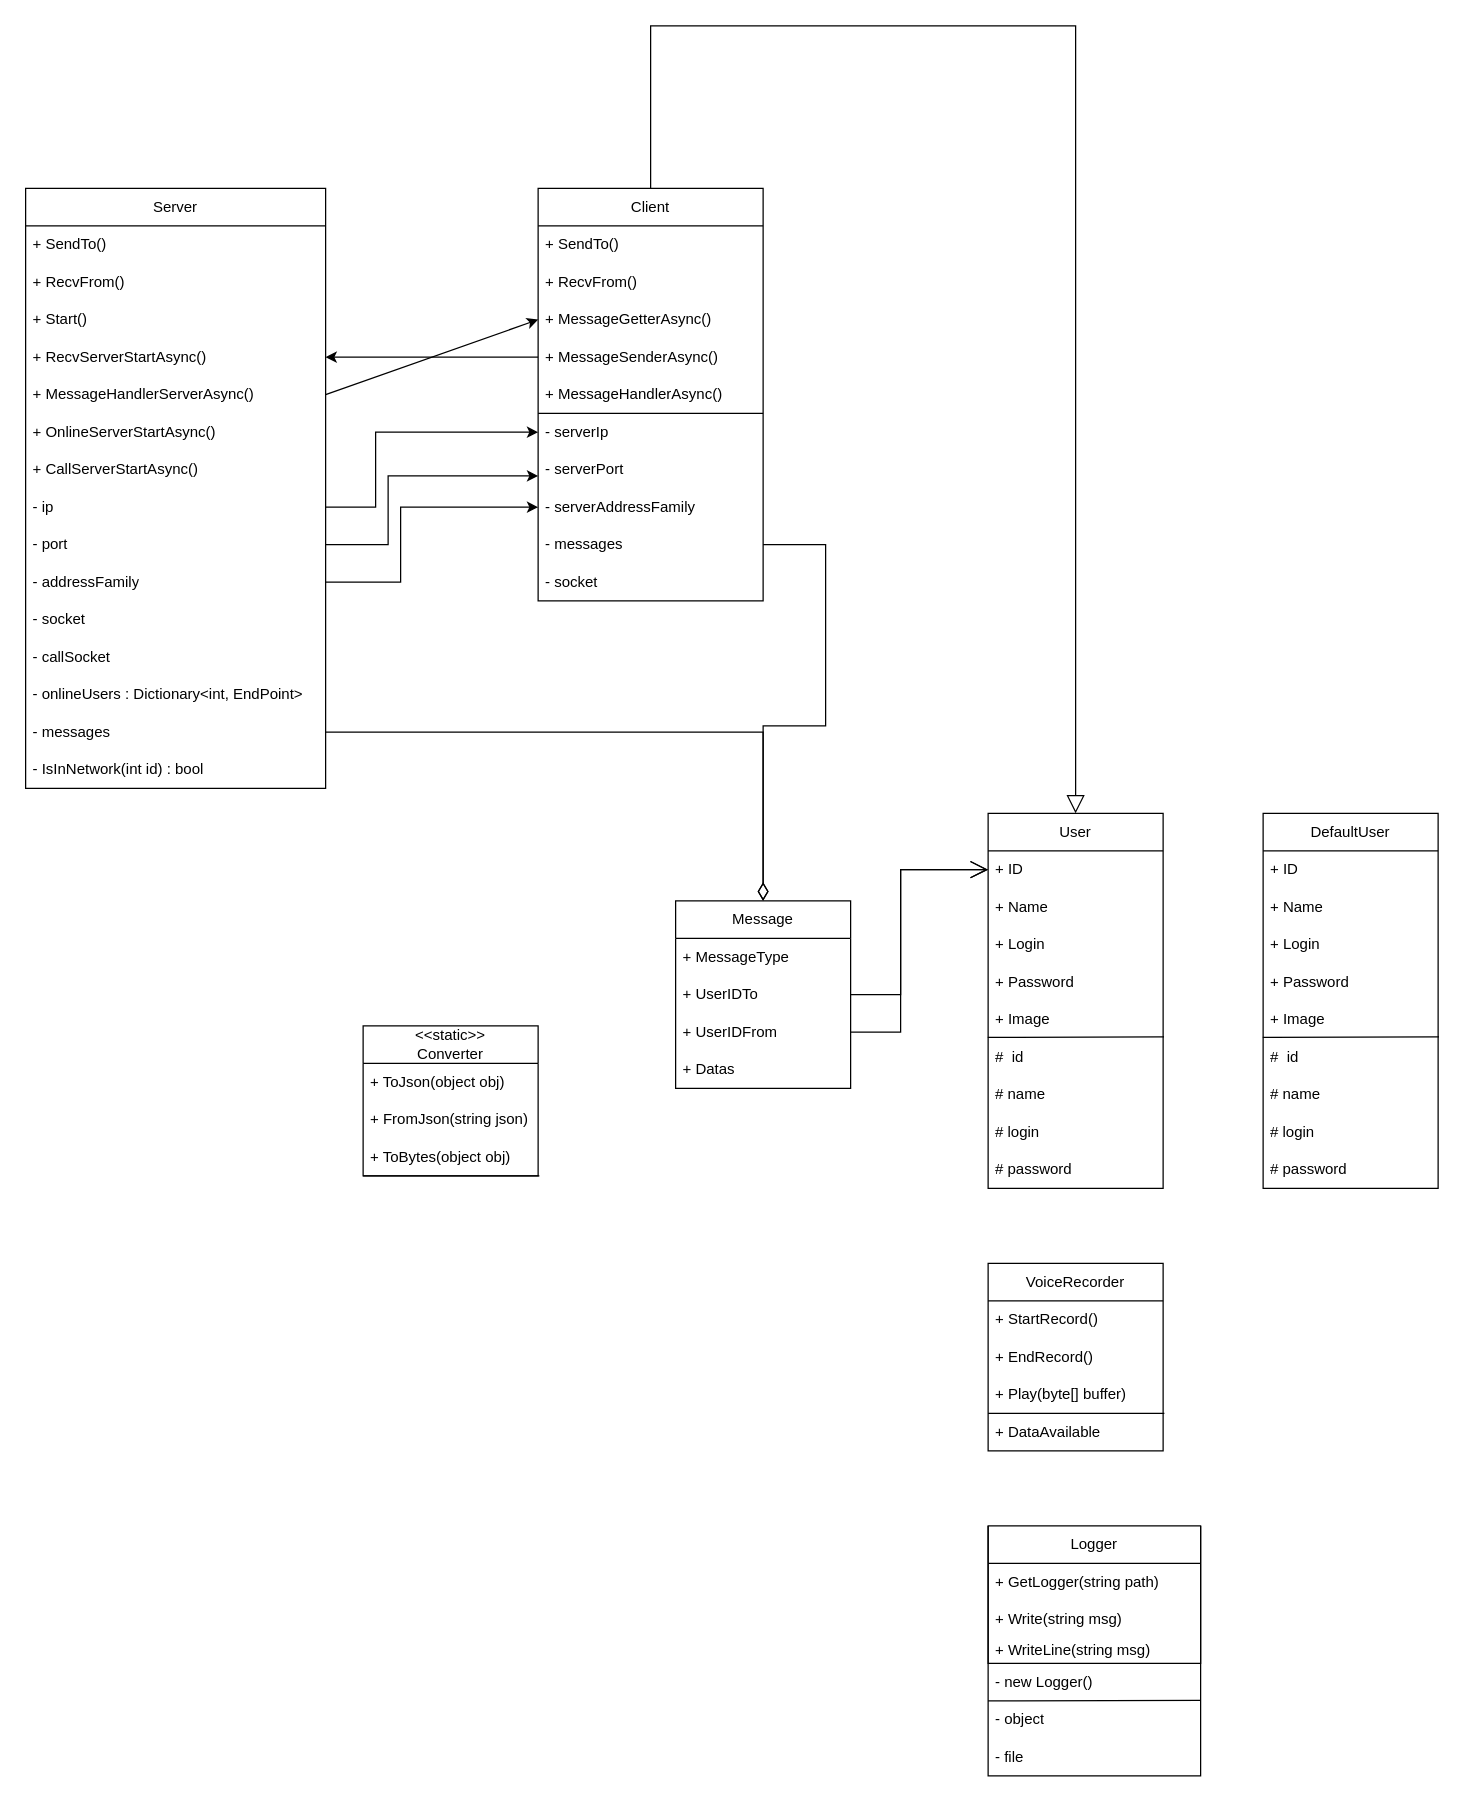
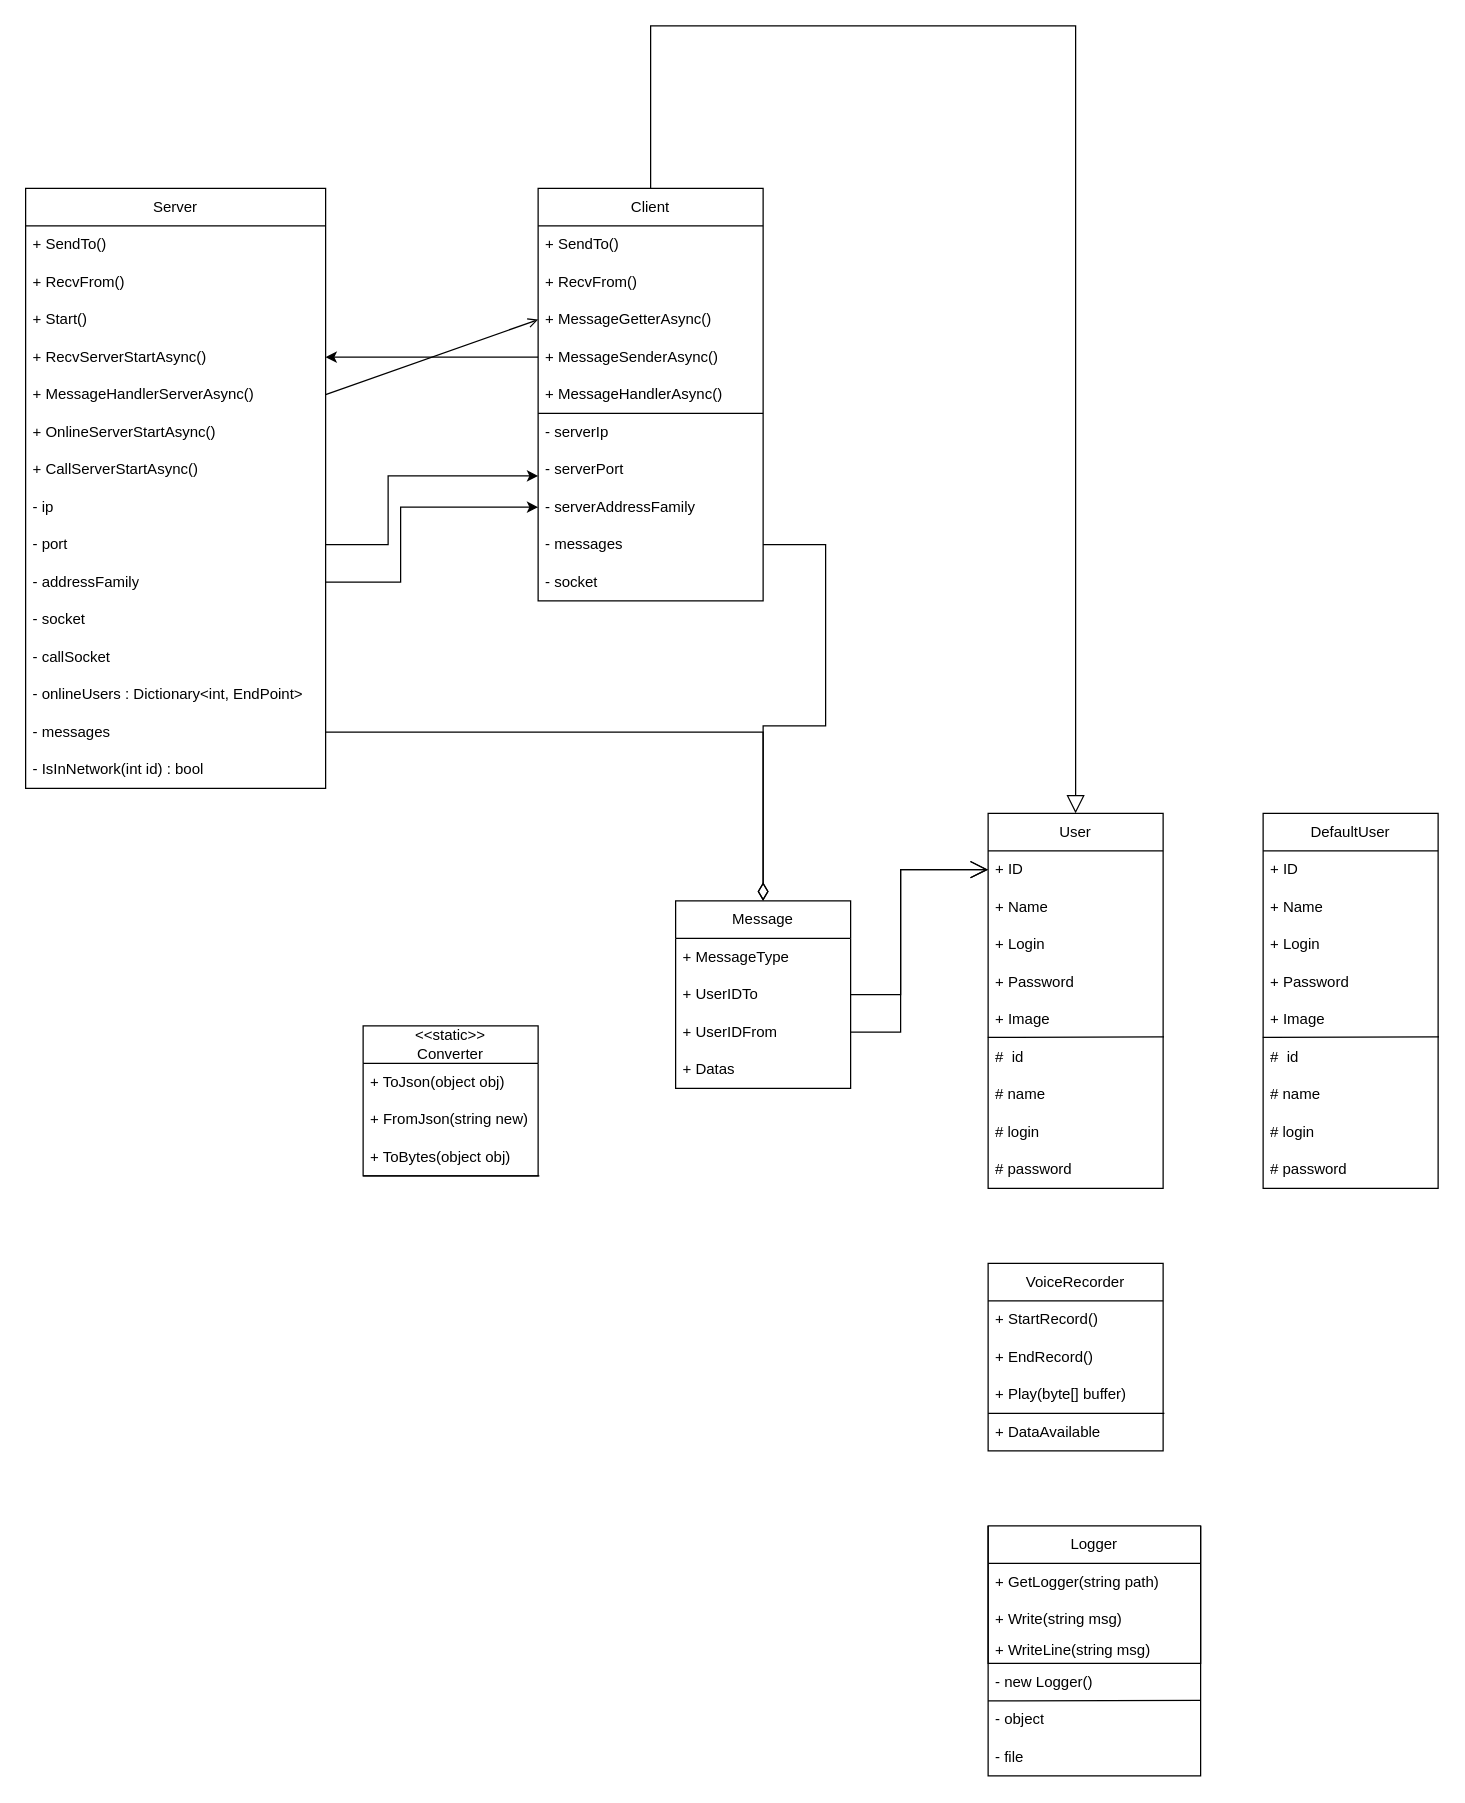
edge "+ MessageHandlerServerAsync()" -> "+ MessageGetterAsync()": arrowhead classic -> open
edge "- ip" -> "- serverIp": removed
node "+ FromJson(string json)": label "+ FromJson(string json)" -> "+ FromJson(string new)"
